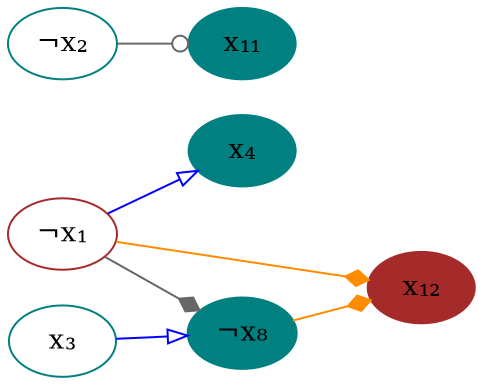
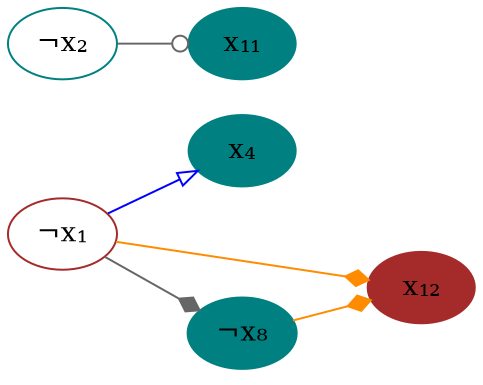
node "x₃": removed
